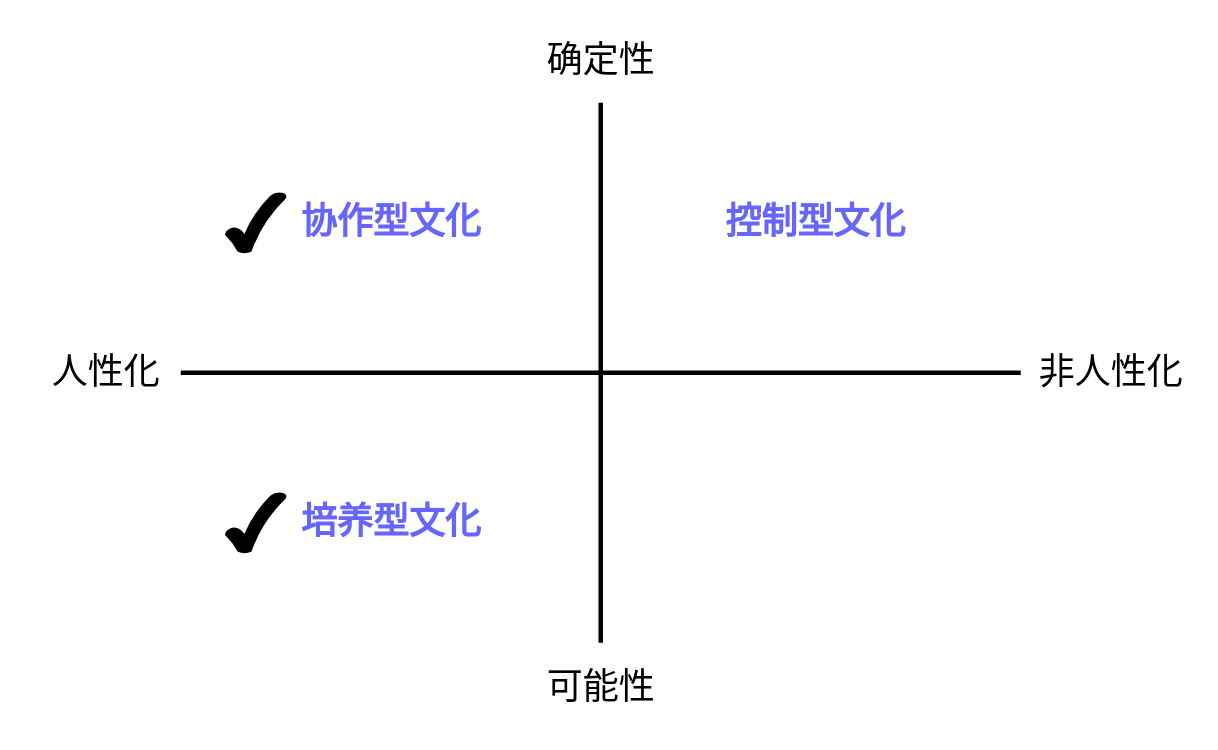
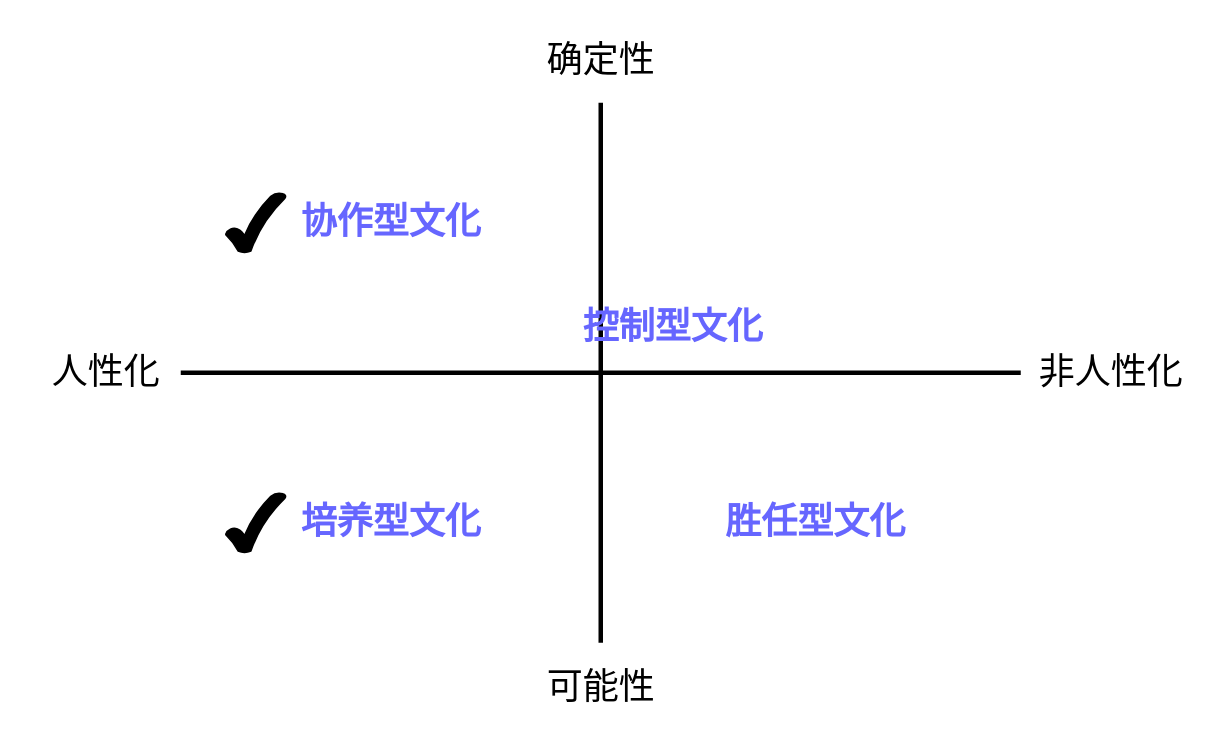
node "控制型文化": moved (815, 223) -> (673, 328)
node "胜任型文化": added
